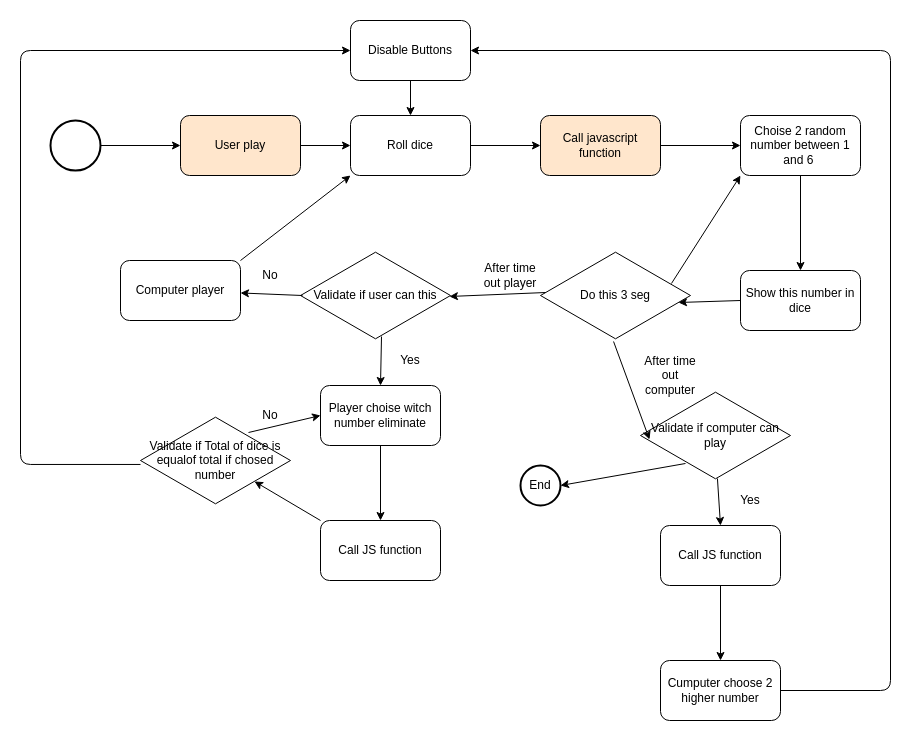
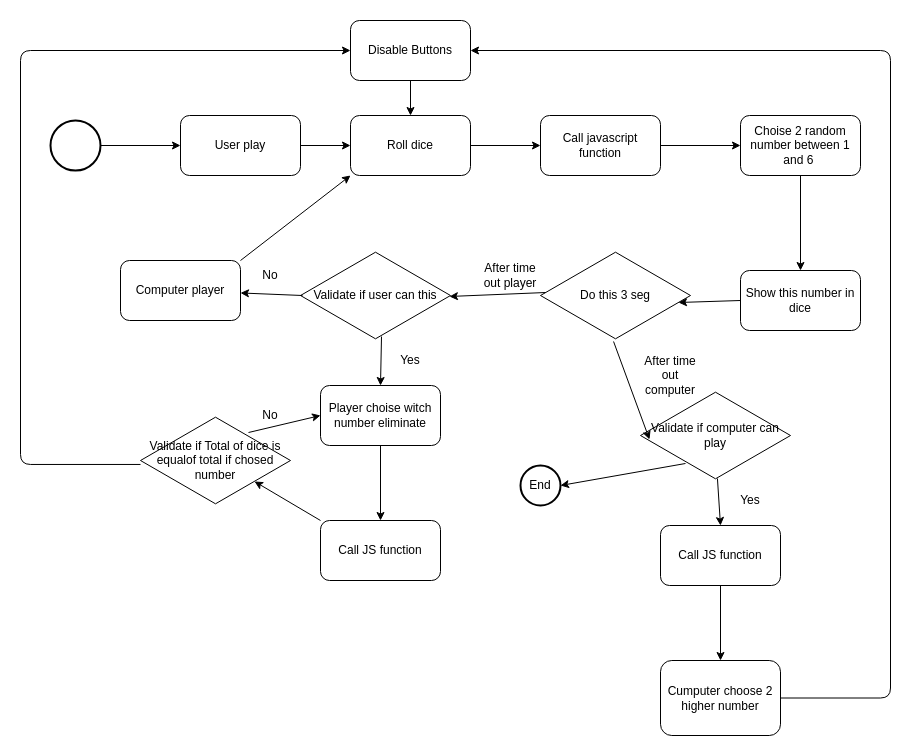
node "User play": fillcolor #ffe6cc -> #ffffff
node "Call javascript function": fillcolor #ffe6cc -> #ffffff
edge "Do this 3 seg" -> "Choise 2 random number between 1 and 6": removed
node "Cumputer choose 2 higher number": size 120x60 -> 120x75
